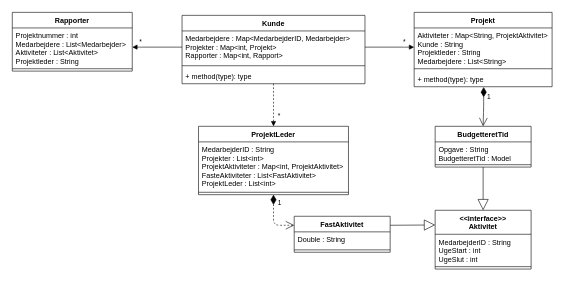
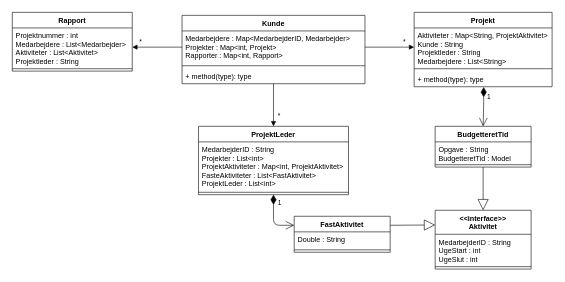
node "Rapporter": label "Rapporter" -> "Rapport"
edge "Kunde" -> "ProjektLeder": style dashed -> solid
edge "ProjektLeder" -- "FastAktivitet": style dashed -> solid
